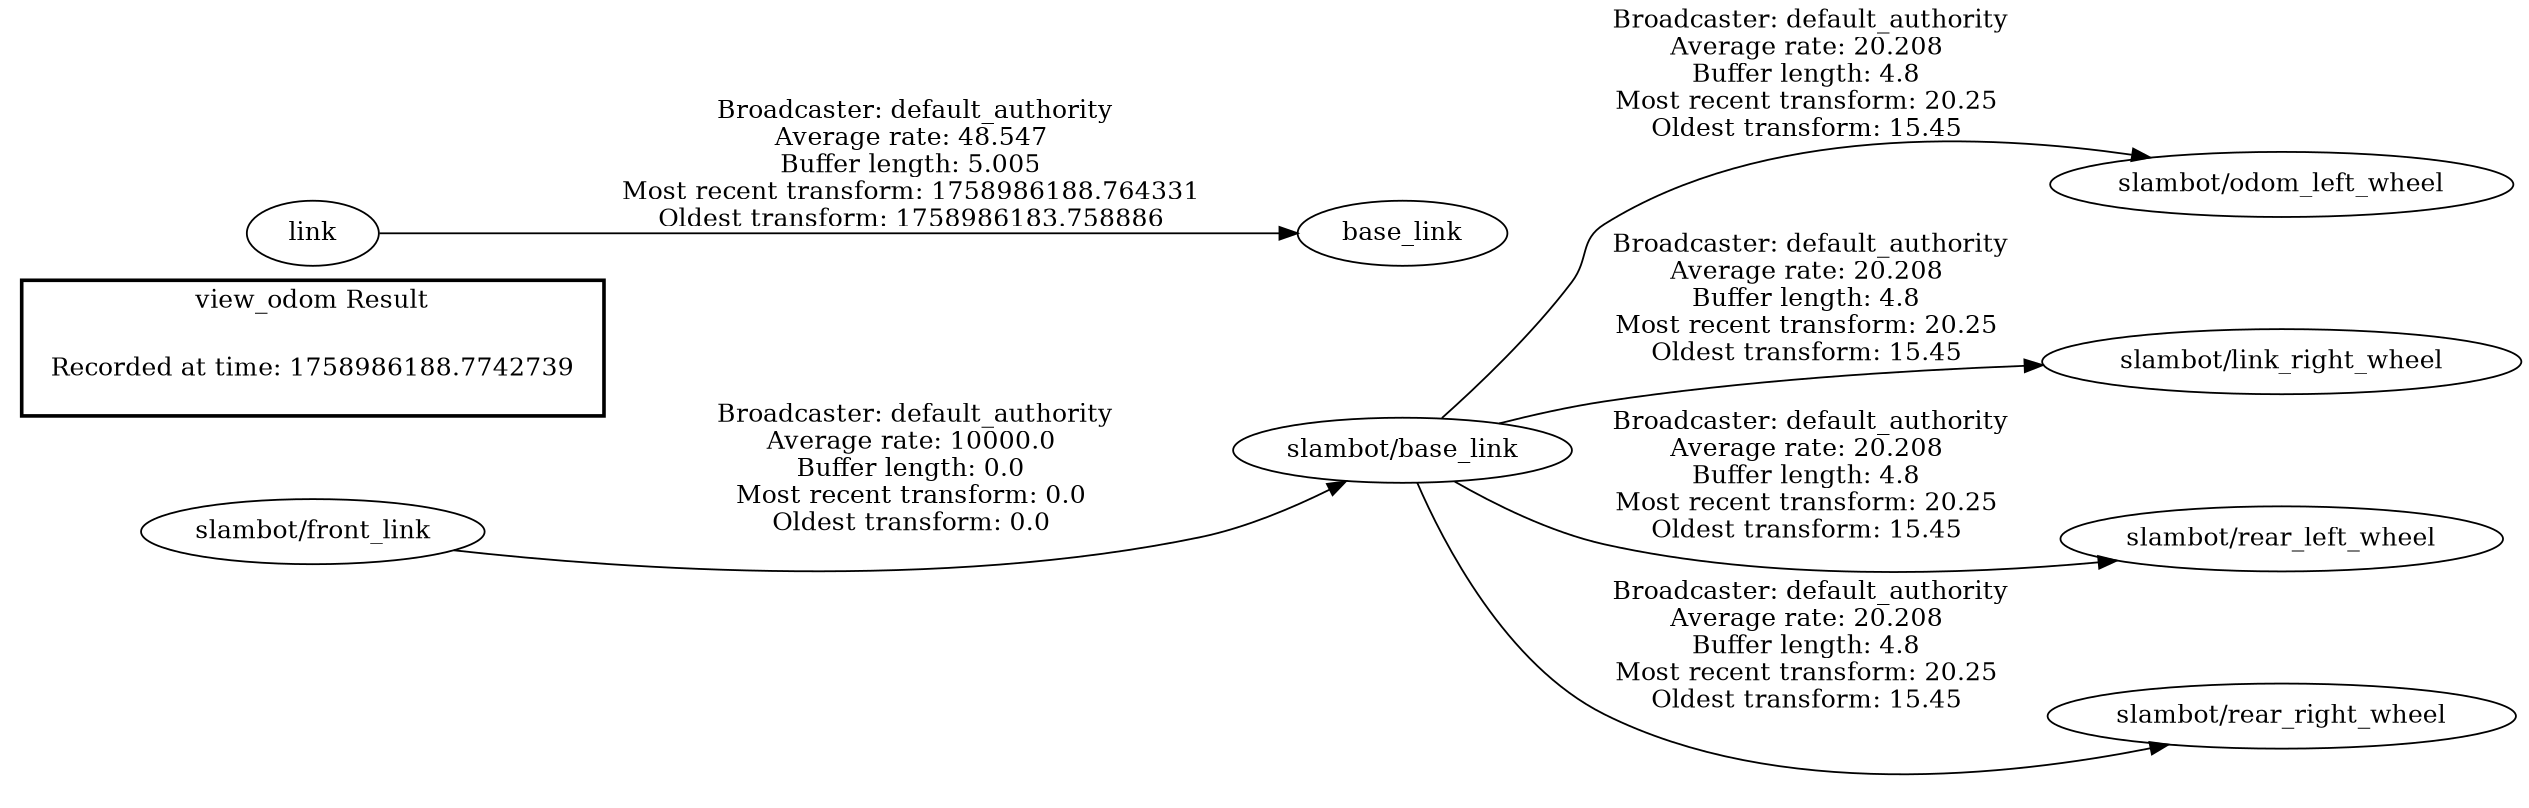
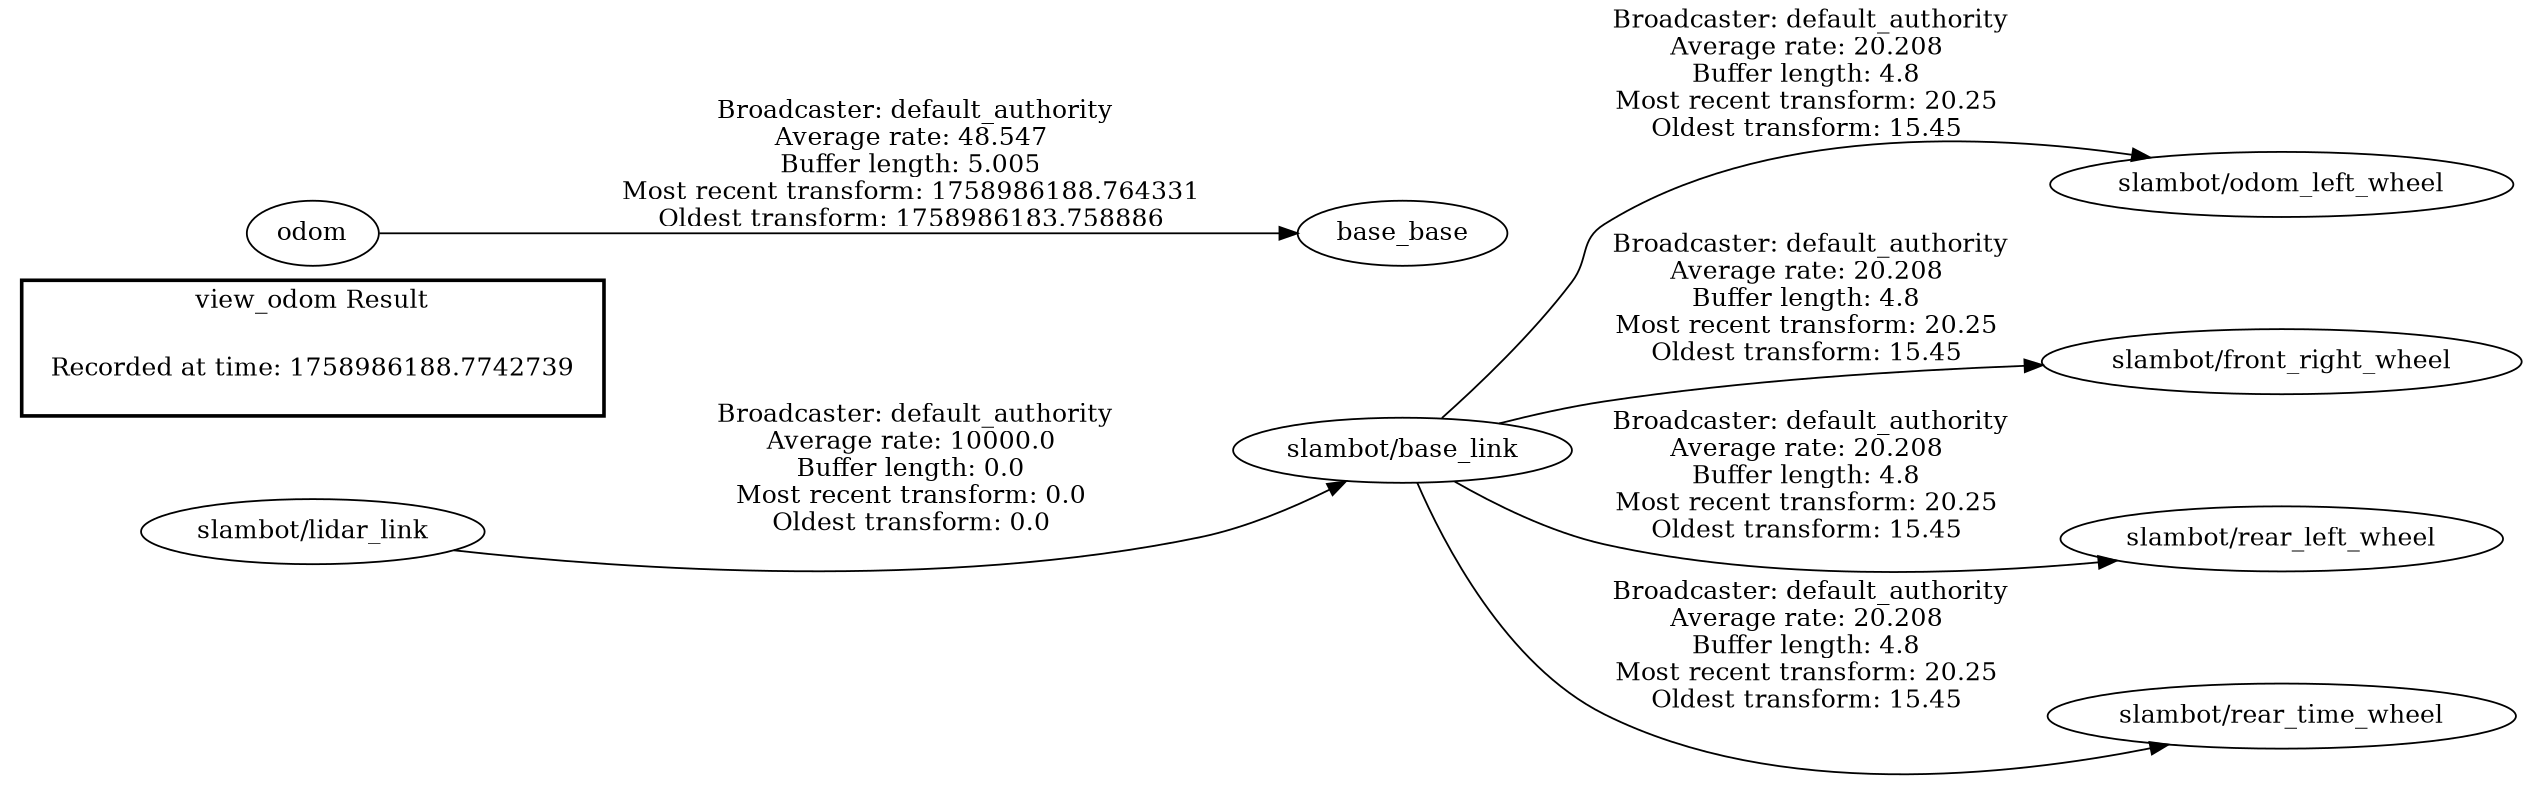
node "link": label "link" -> "odom"
node "base_link": label "base_link" -> "base_base"
node "slambot/link_right_wheel": label "slambot/link_right_wheel" -> "slambot/front_right_wheel"
node "slambot/front_link": label "slambot/front_link" -> "slambot/lidar_link"
node "slambot/rear_right_wheel": label "slambot/rear_right_wheel" -> "slambot/rear_time_wheel"
